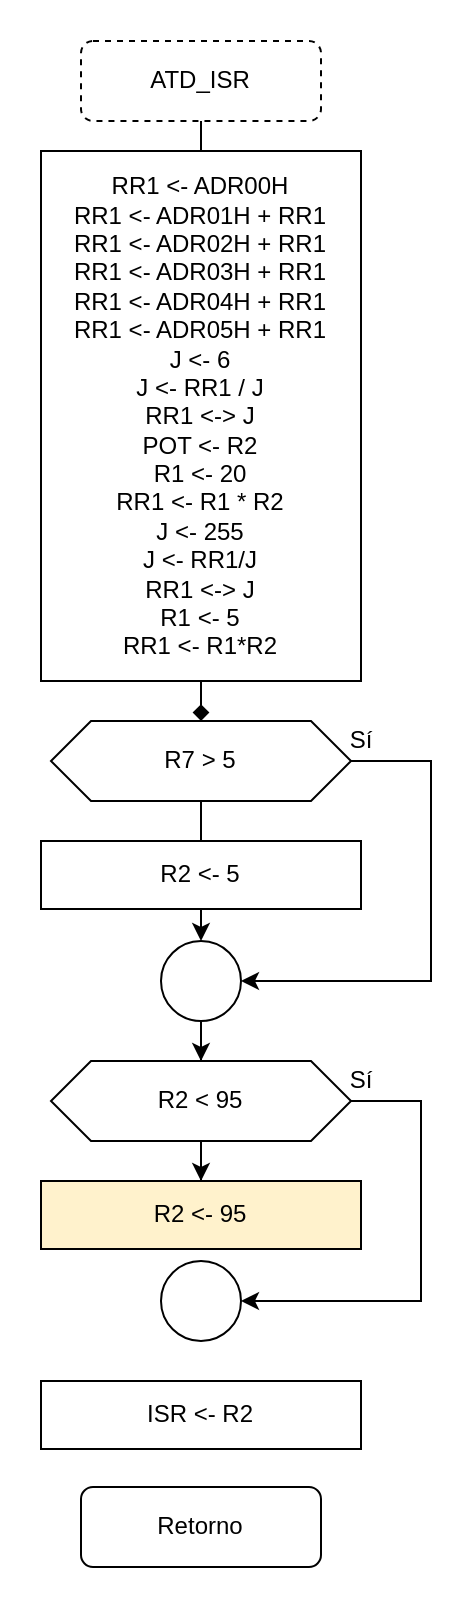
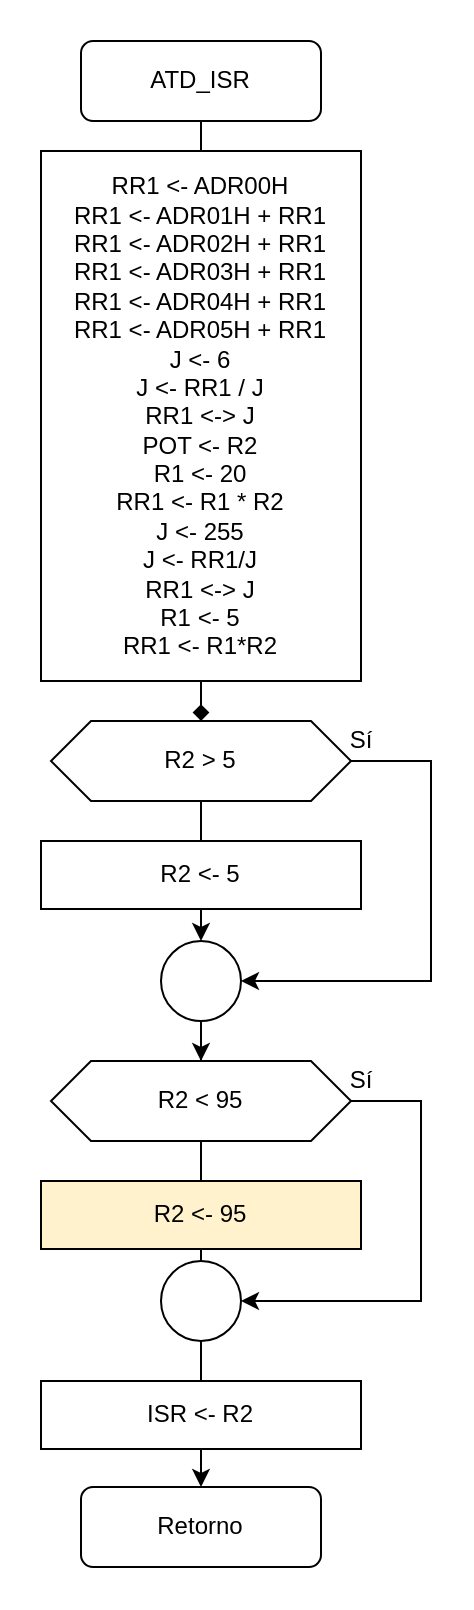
node "ATD_ISR": style dashed -> solid
node "R7 > 5": label "R7 > 5" -> "R2 > 5"
edge "R2 < 95" -> "R2 <- 95": now "R2 < 95" -> "Retorno"
